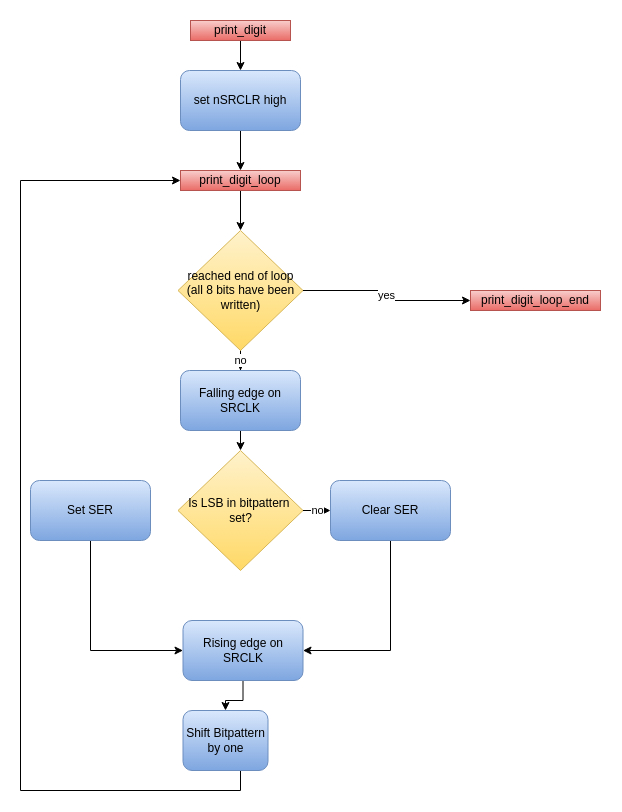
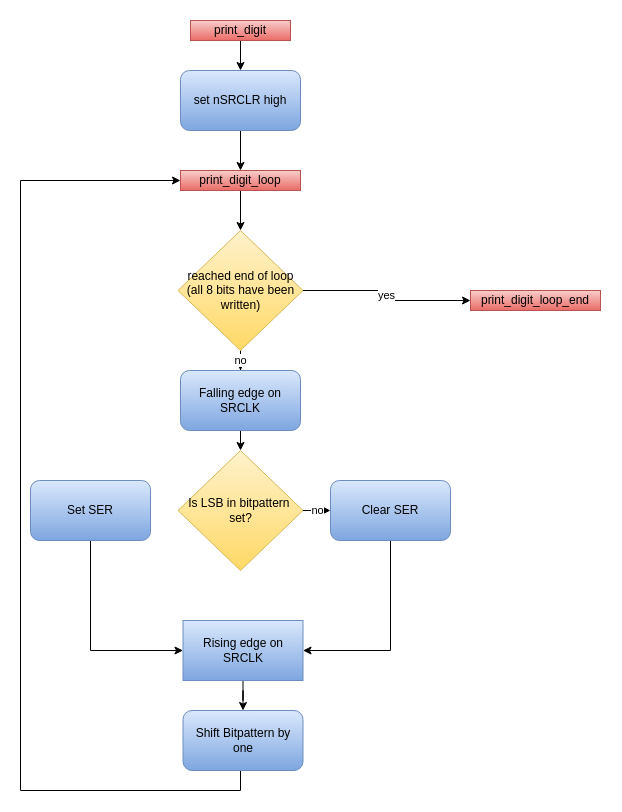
node "Rising edge on SRCLK": shape rounded rectangle -> rectangle
node "Shift Bitpattern by one": size 85x60 -> 120x60
